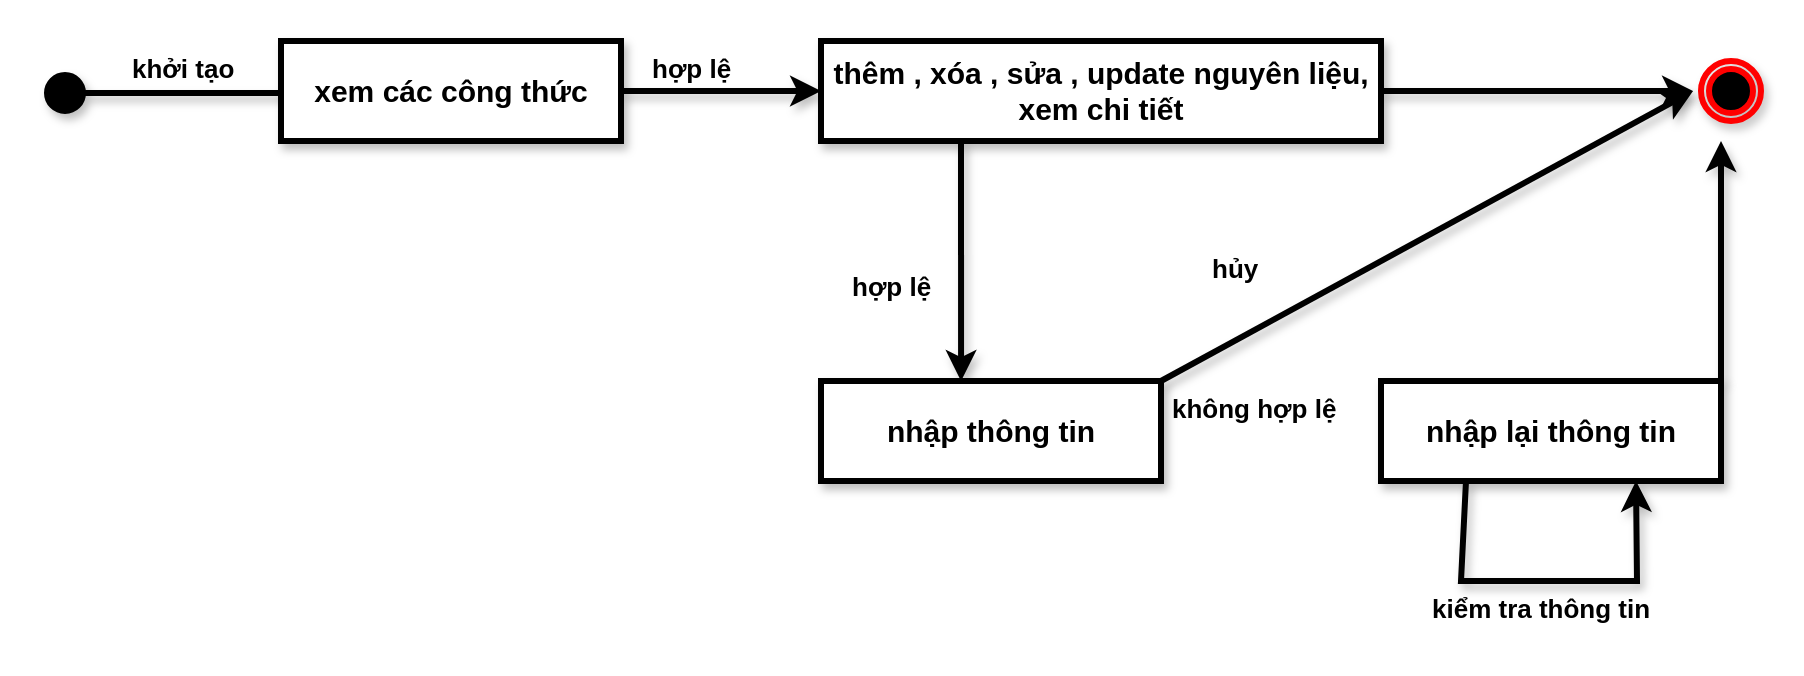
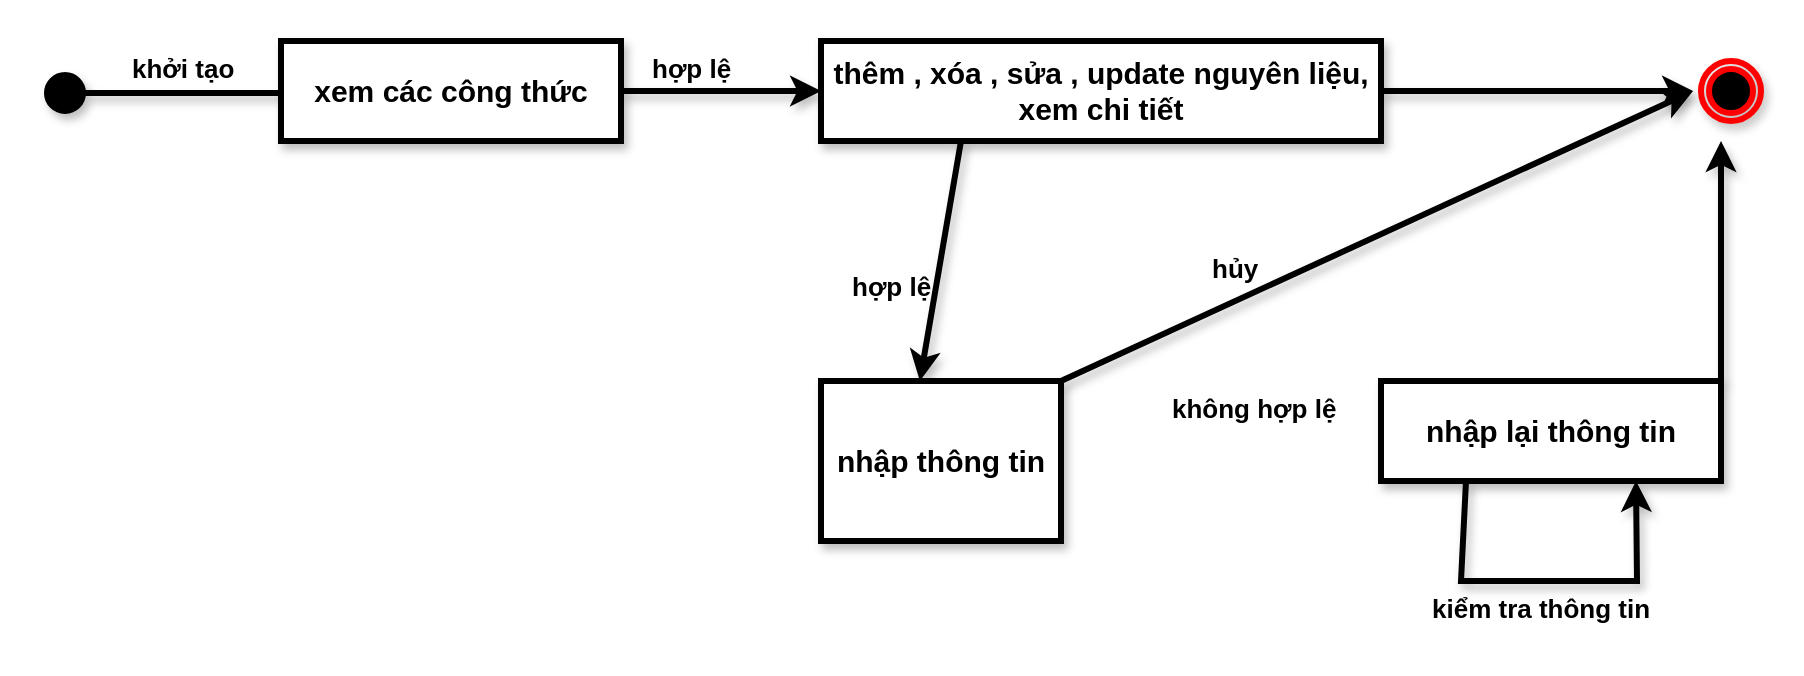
node "nhập thông tin": size 340x100 -> 240x160
